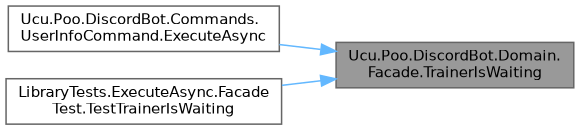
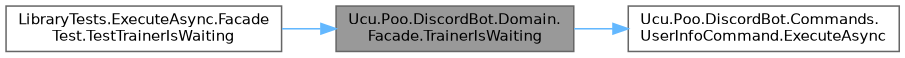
edge "Ucu.Poo.DiscordBot.Commands. UserInfoCommand.ExecuteAsync" -> "Ucu.Poo.DiscordBot.Domain. Facade.TrainerIsWaiting": reversed
